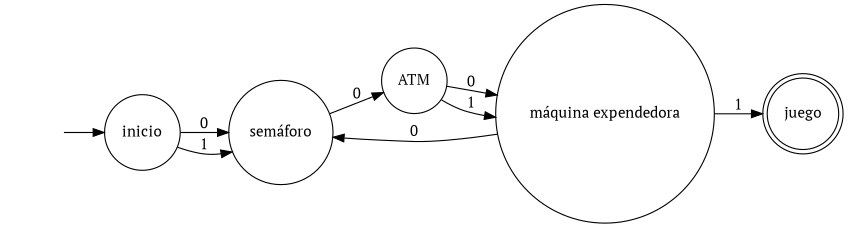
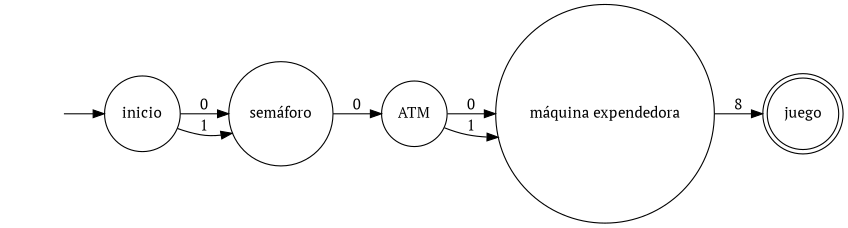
edge "máquina expendedora" -> "juego": label "1" -> "8"
edge "máquina expendedora" -> "semáforo": removed, label "0"
